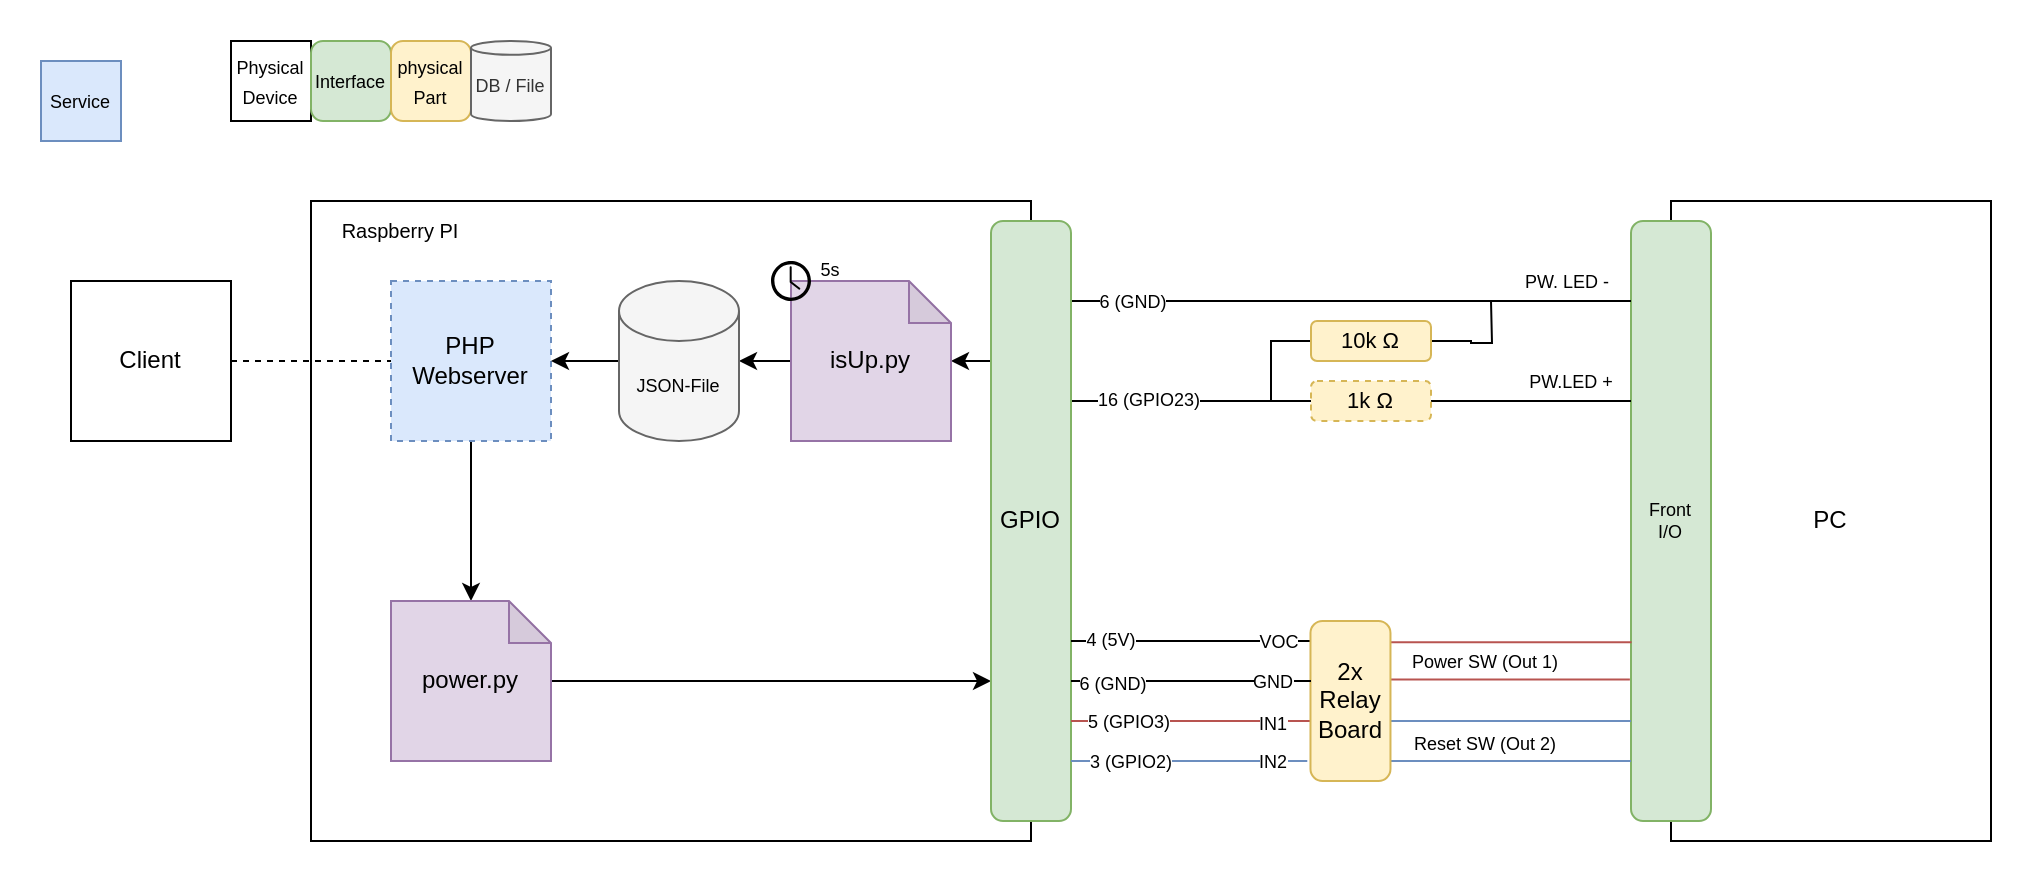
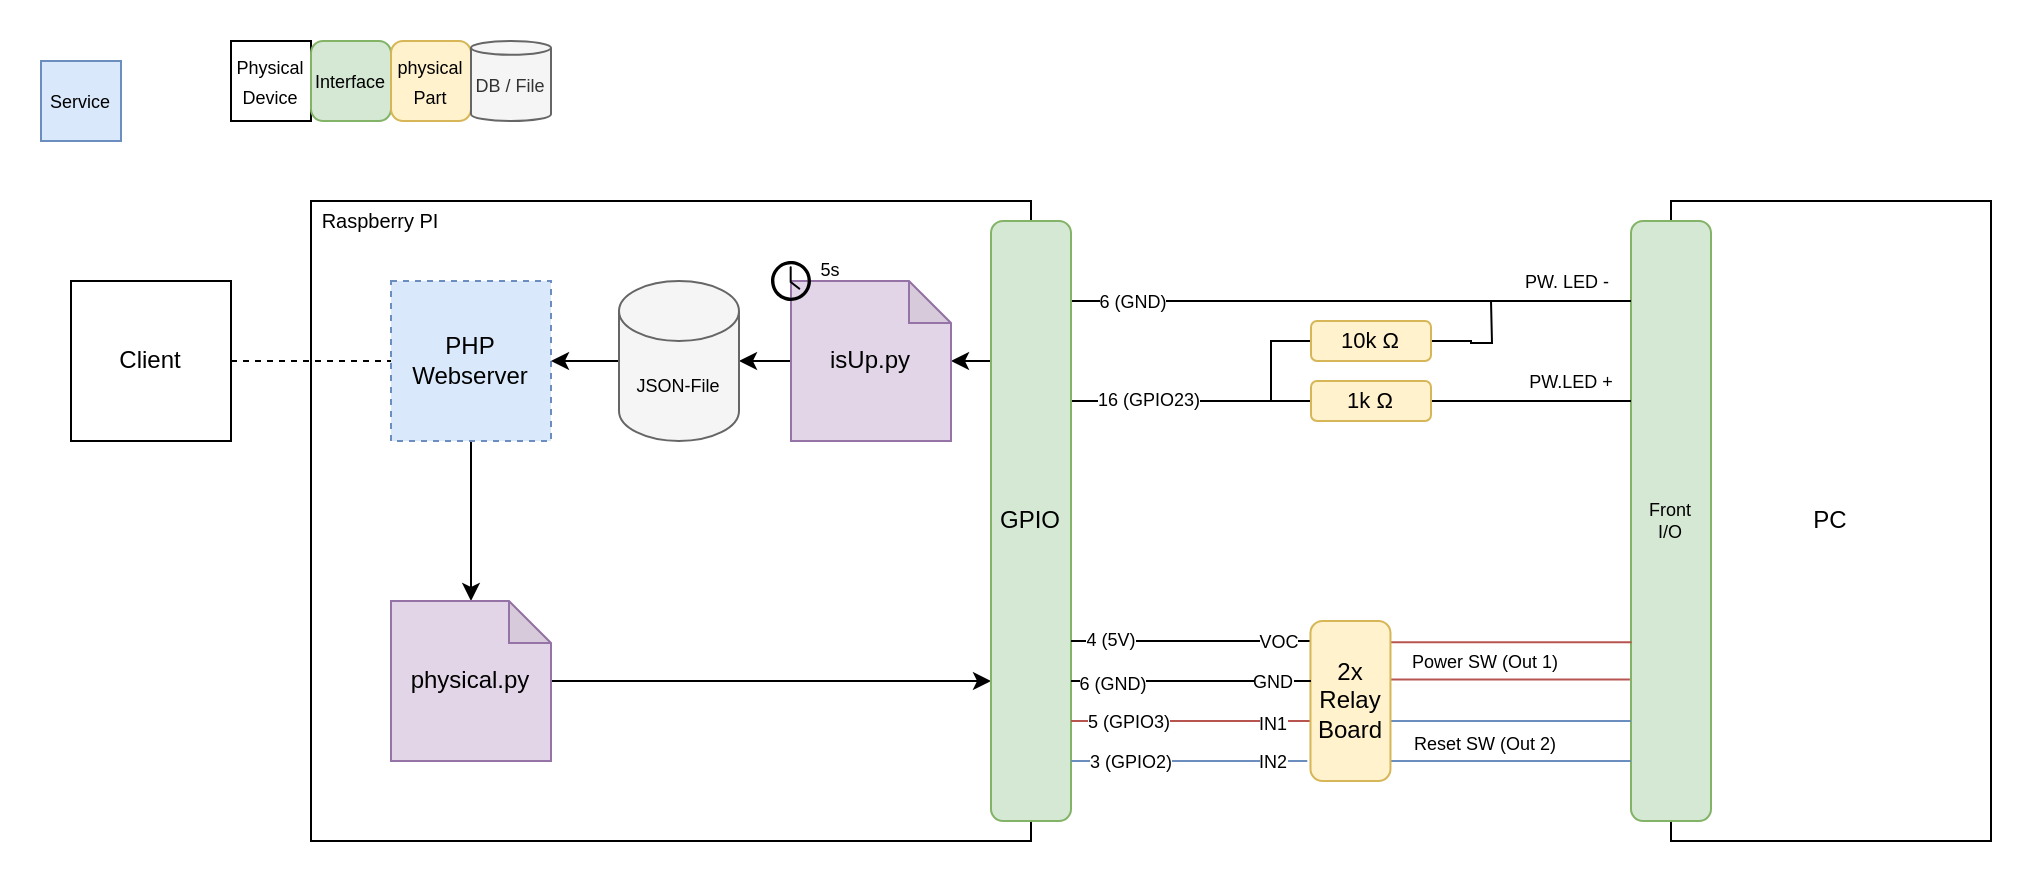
node "Raspberry PI": moved (401, 231) -> (381, 221)
node "1k Ω": style dashed -> solid
node "power.py": label "power.py" -> "physical.py"
